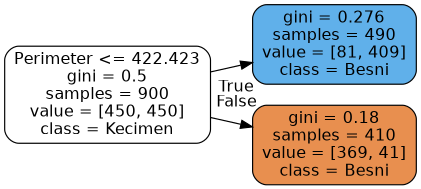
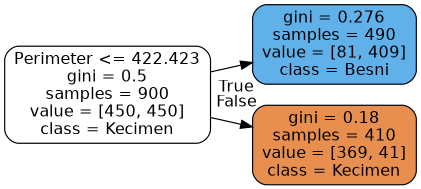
node "gini = 0.18 samples = 410 value = [369, 41] class = Besni": label "gini = 0.18 samples = 410 value = [369, 41] class = Besni" -> "gini = 0.18 samples = 410 value = [369, 41] class = Kecimen"
